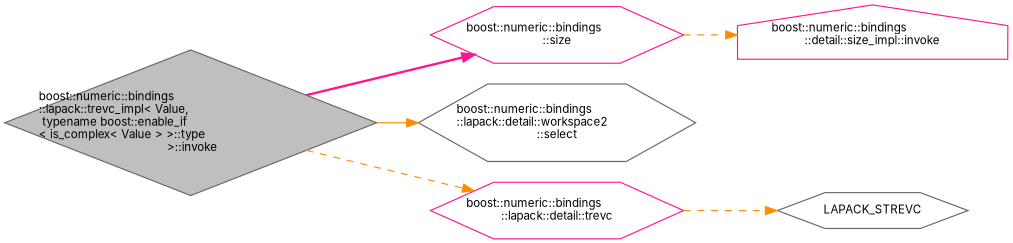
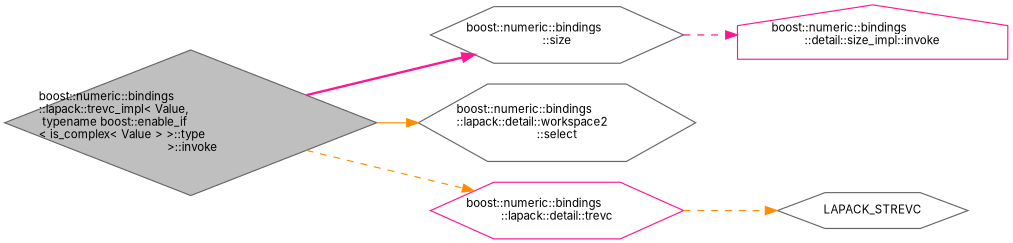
node "boost::numeric::bindings ::size": color deeppink -> gray40
edge "boost::numeric::bindings ::size" -> "boost::numeric::bindings ::detail::size_impl::invoke": color darkorange -> deeppink
